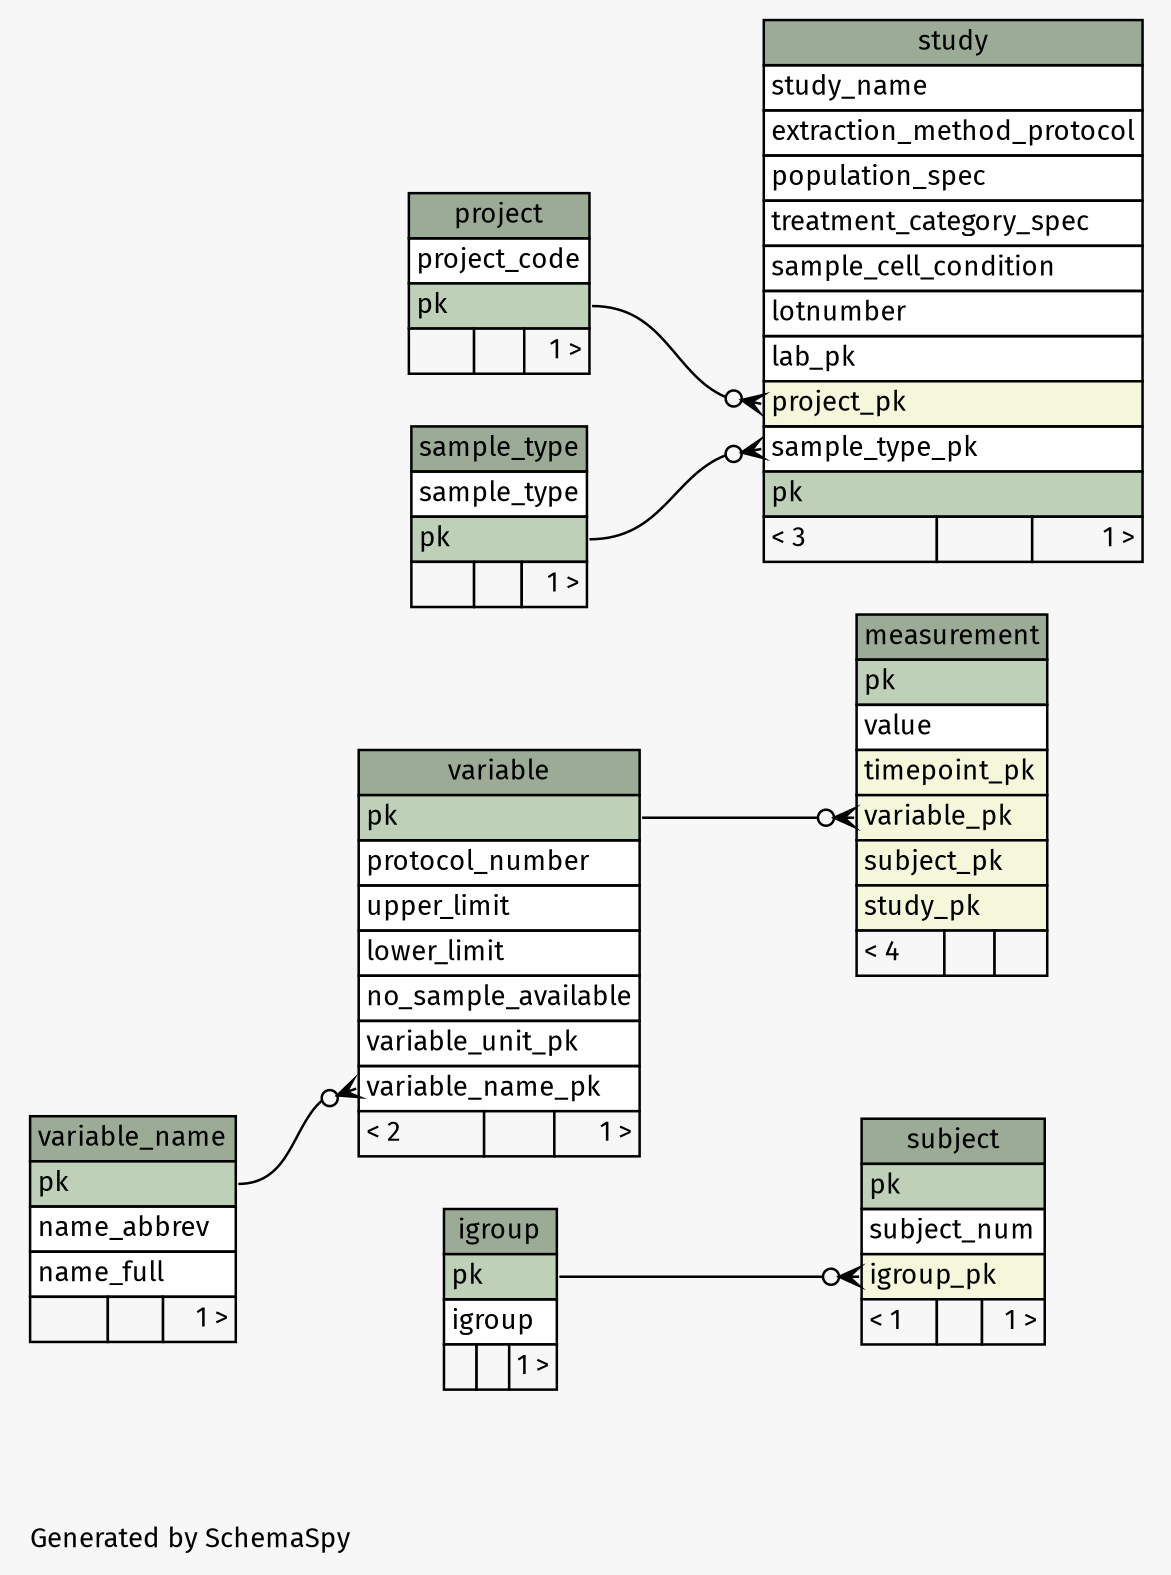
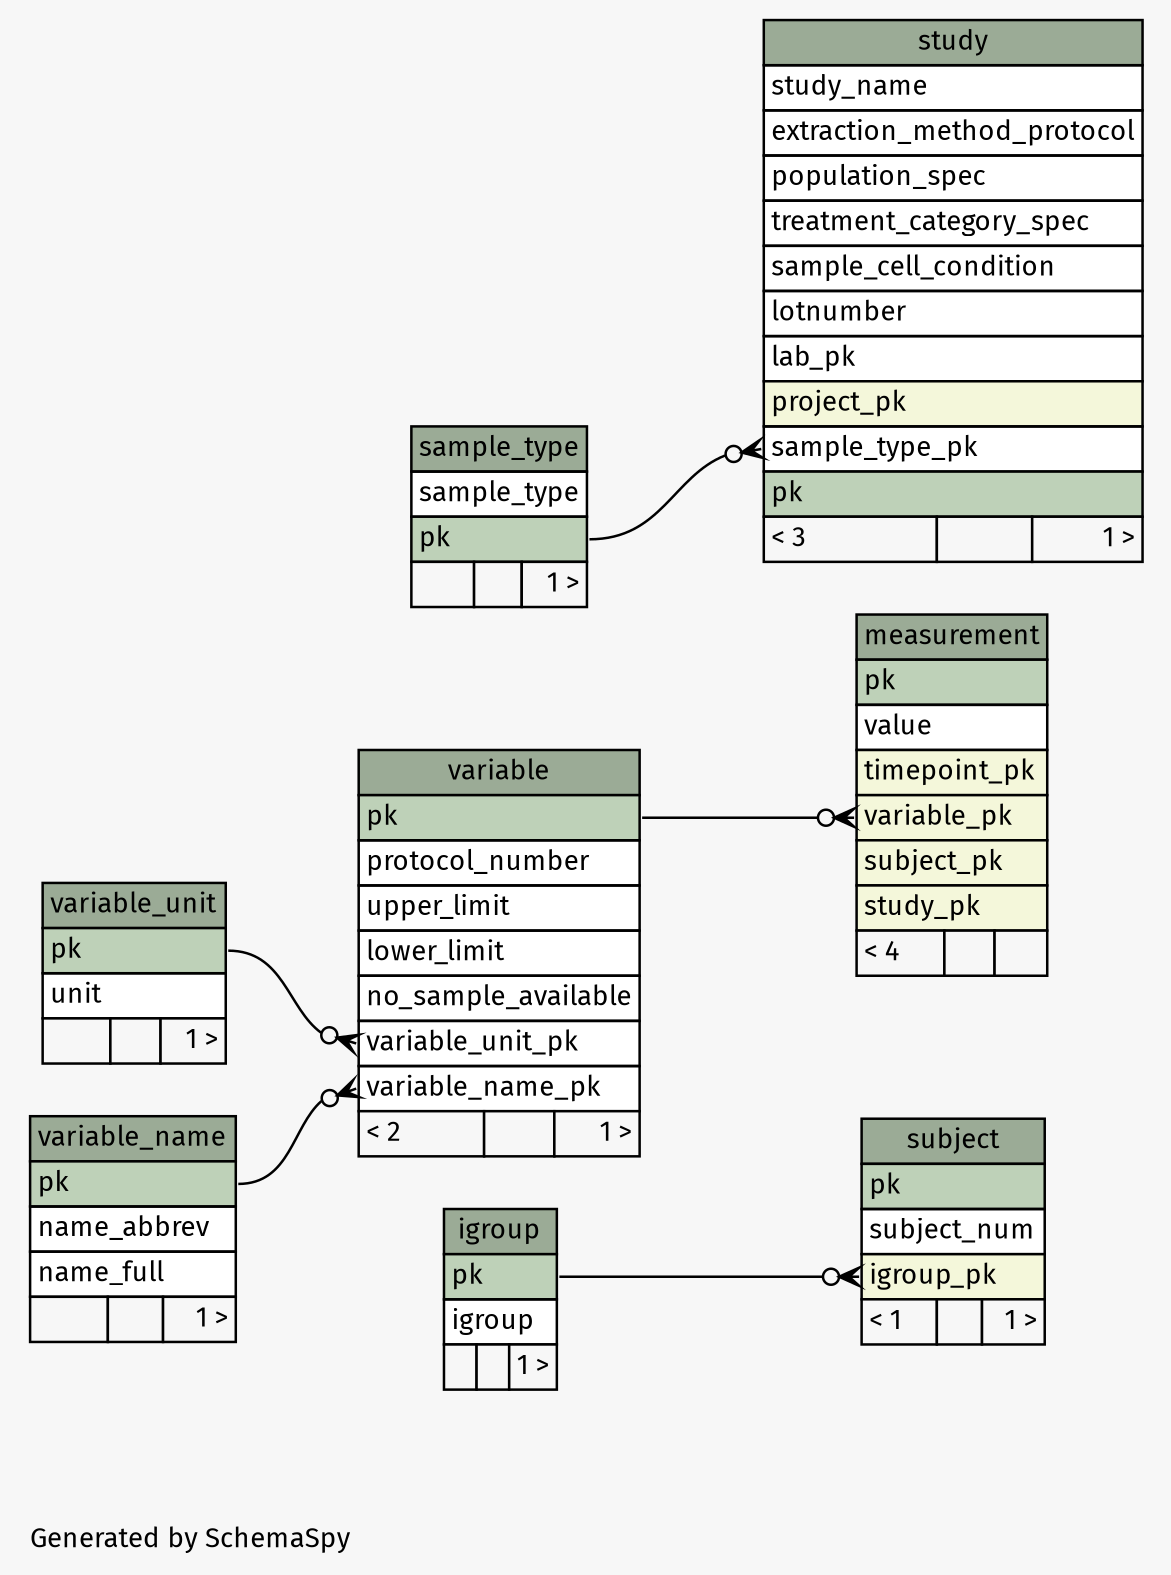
node "project": removed
node "variable_unit": added
